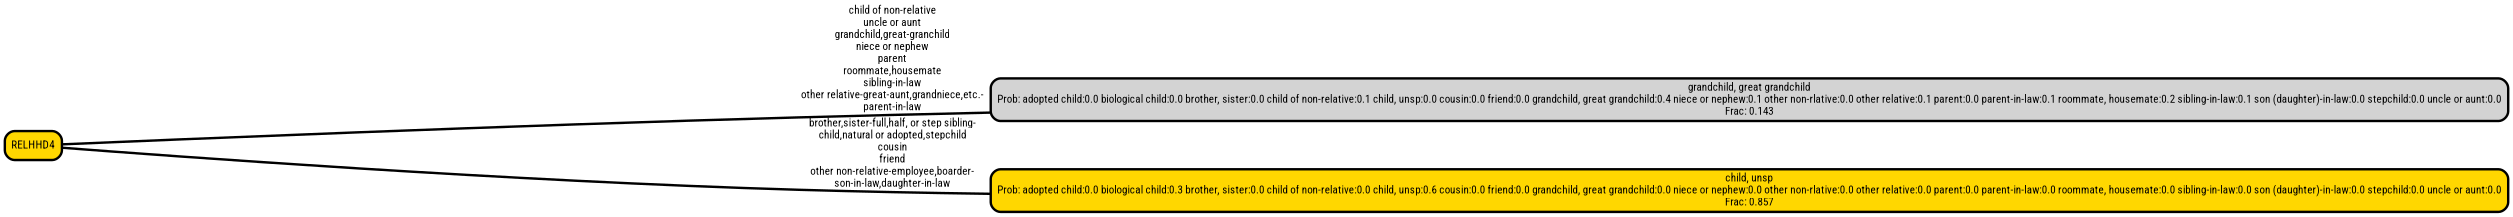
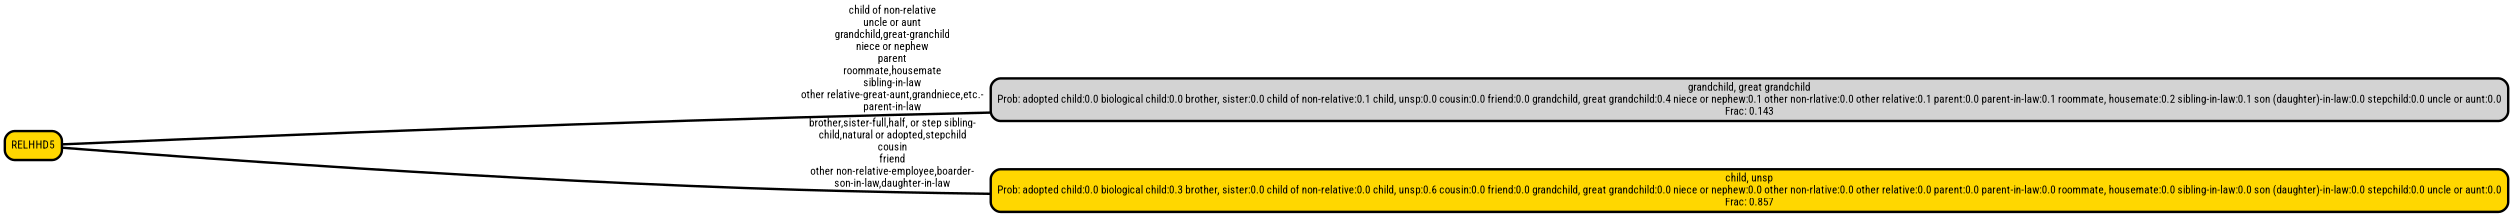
node "RELHHD4": label "RELHHD4" -> "RELHHD5"
